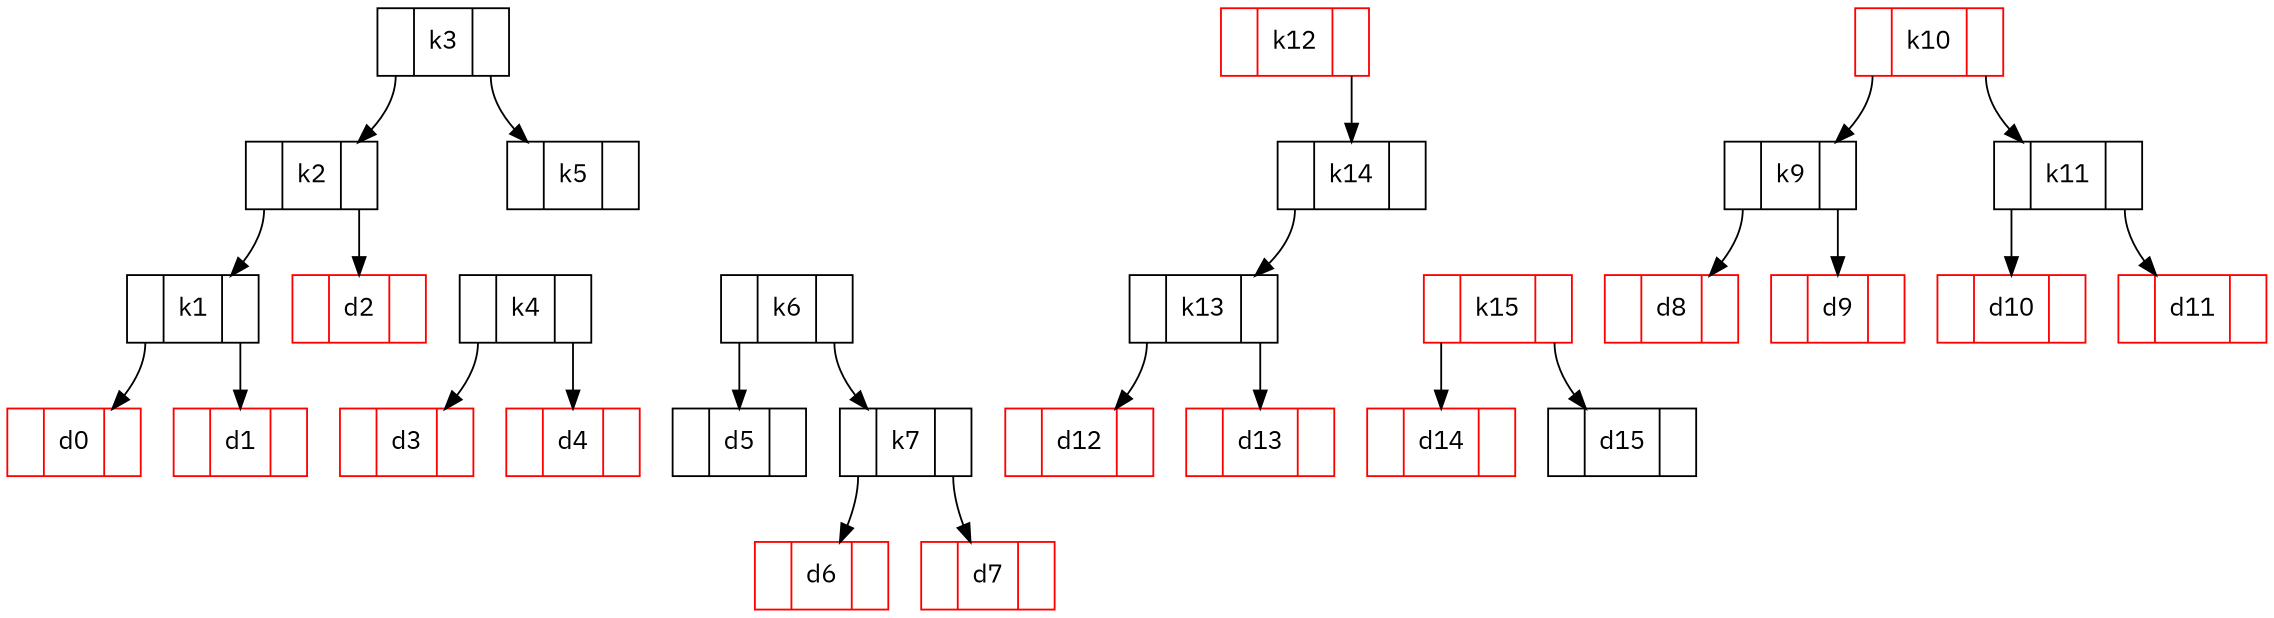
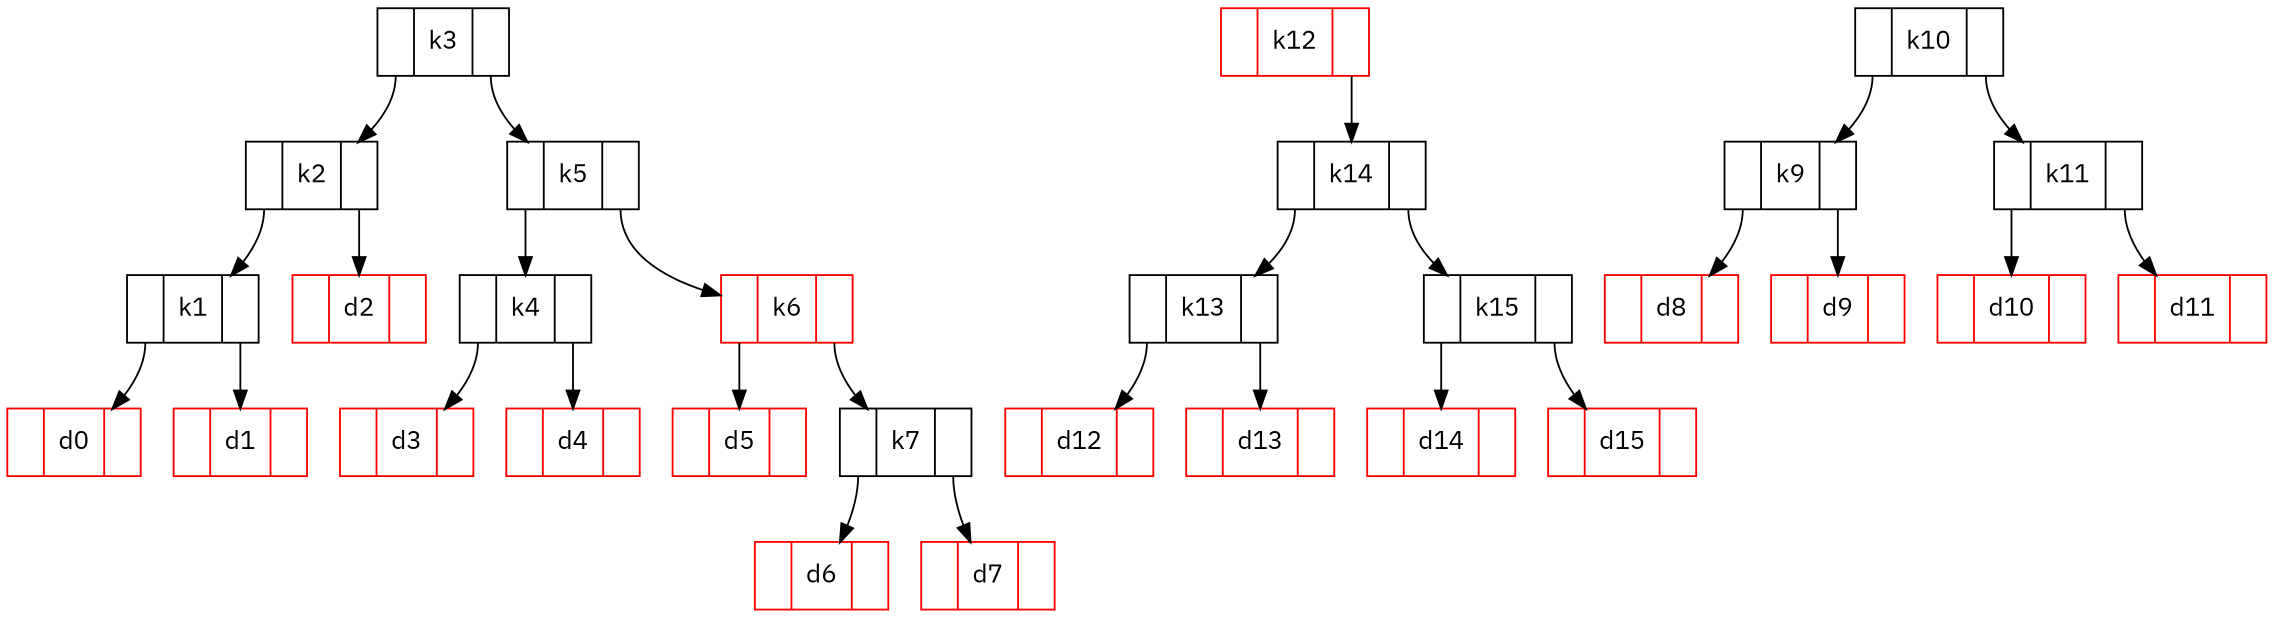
node "k10": color Red -> black
edge "k5" -> "k4": added
edge "k14" -> "k15": added
edge "k5" -> "k6": added
node "k6": color black -> Red
node "k15": color Red -> black
node "d5": color black -> Red
node "d15": color black -> Red
